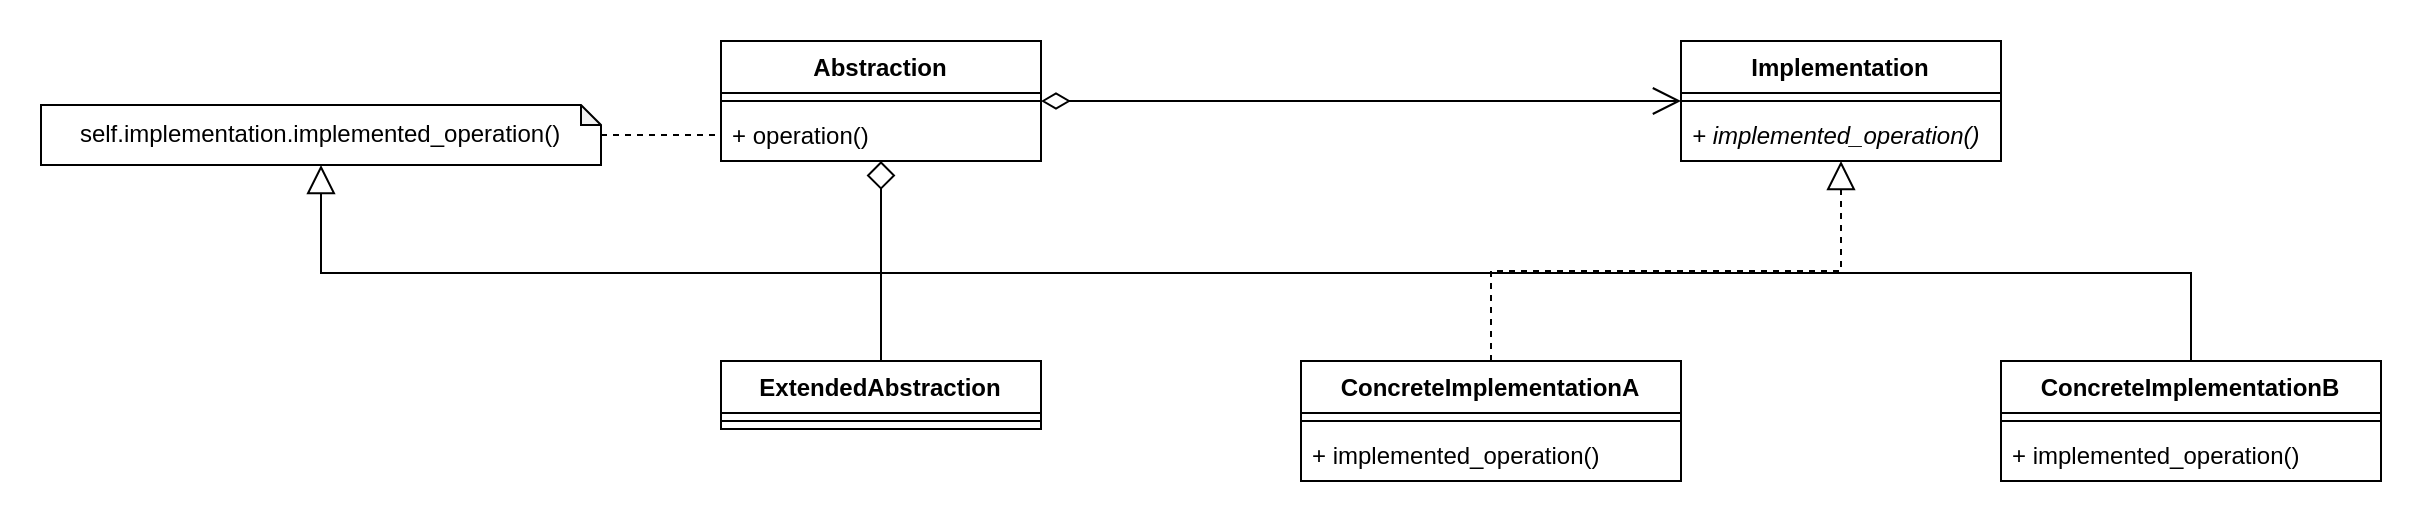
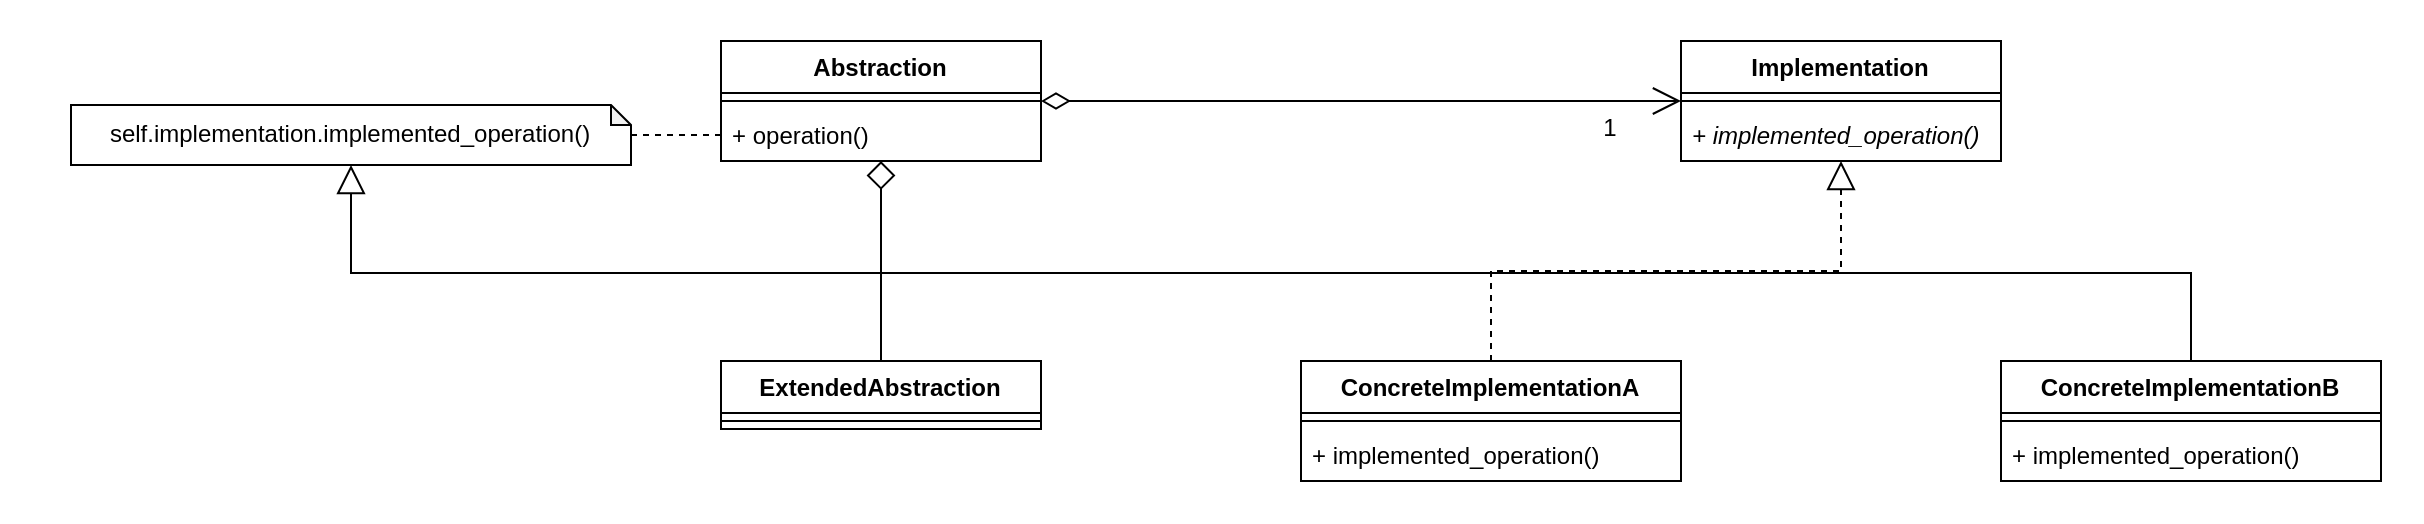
node "1": added
node "self.implementation.implemented_operation()": moved (321, 135) -> (351, 135)
